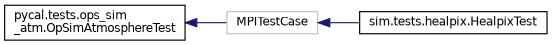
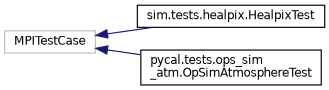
edge "MPITestCase" -> "pycal.tests.ops_sim _atm.OpSimAtmosphereTest": reversed
